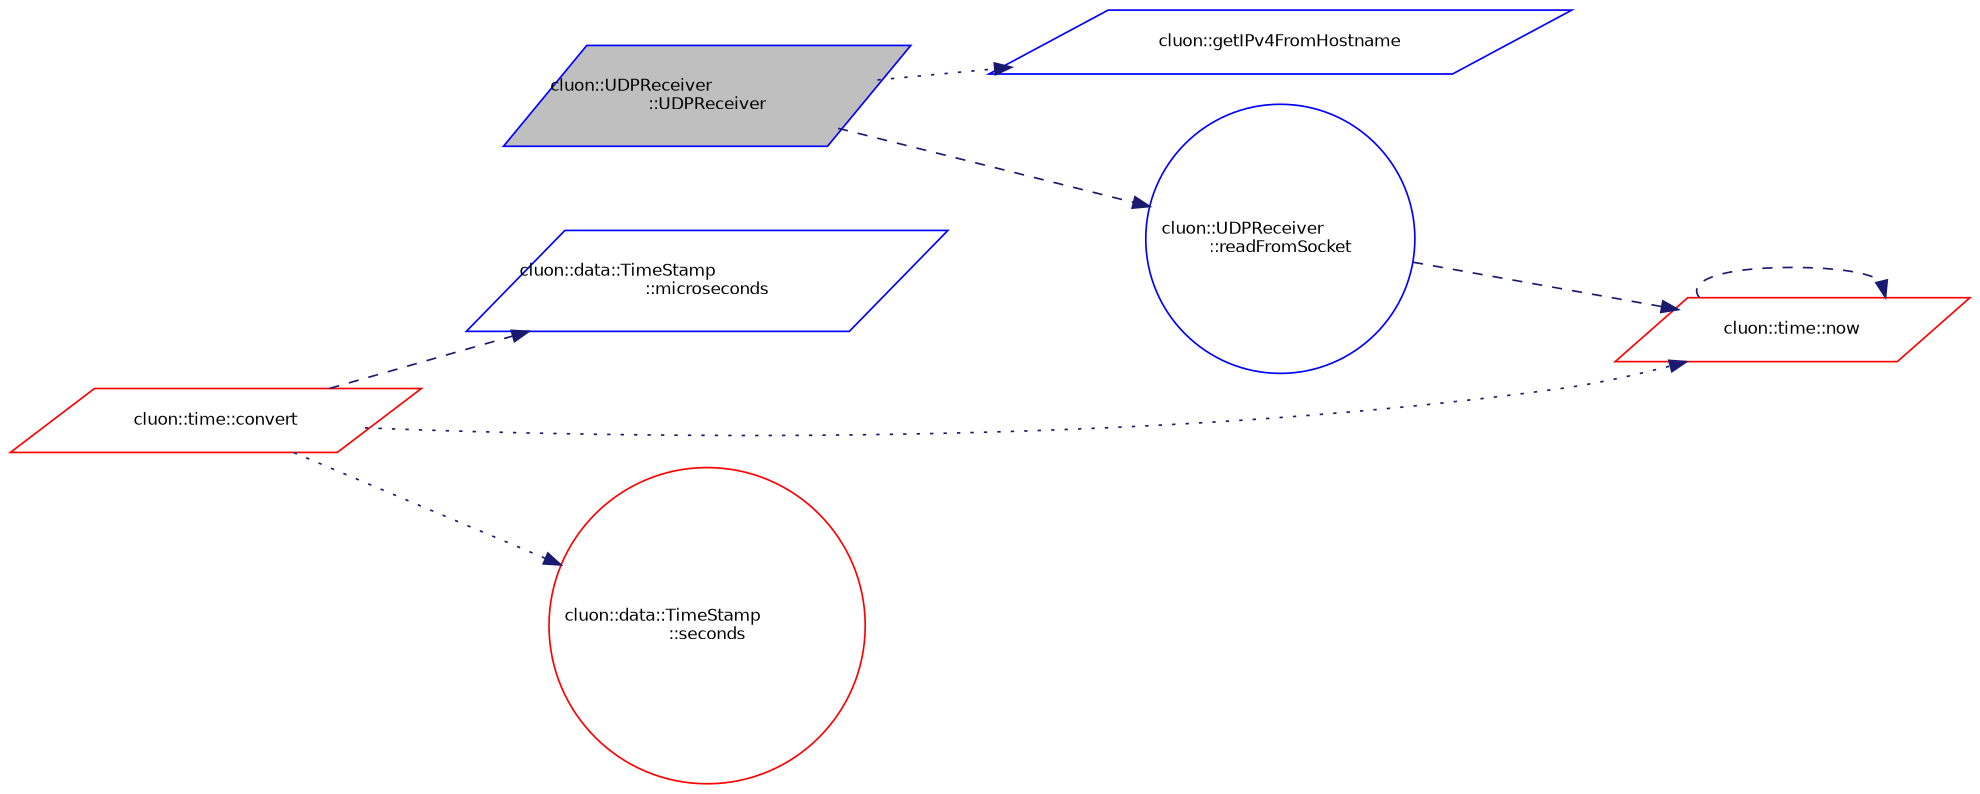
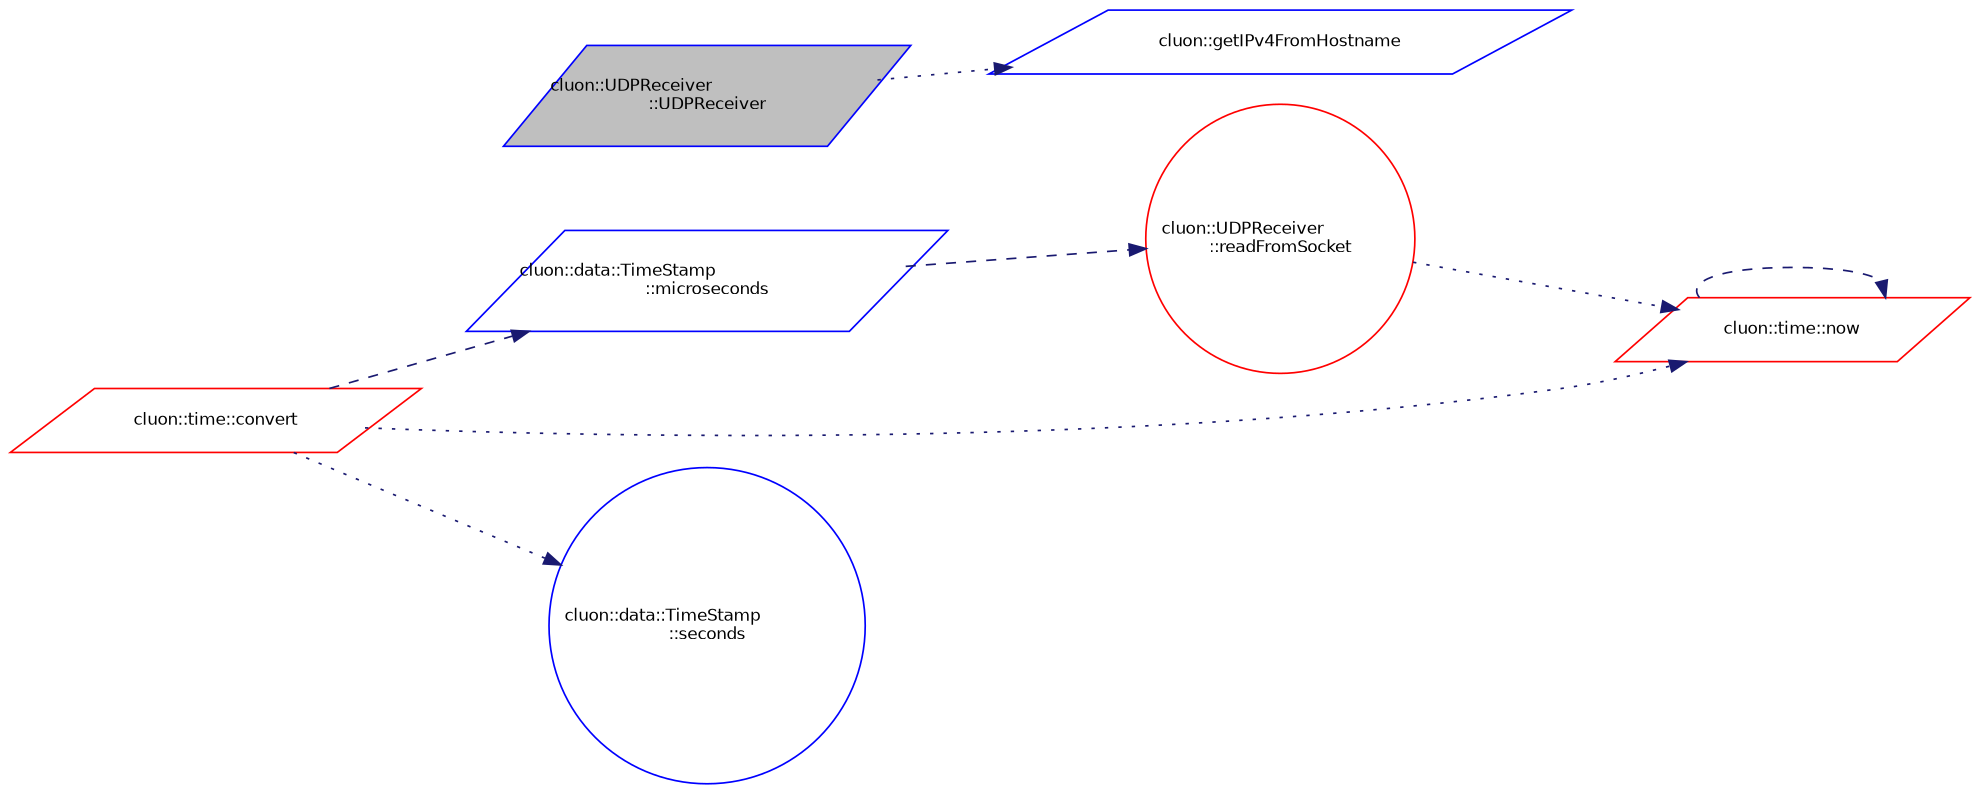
edge "cluon::UDPReceiver ::UDPReceiver" -> "cluon::UDPReceiver ::readFromSocket": now "cluon::data::TimeStamp ::microseconds" -> "cluon::UDPReceiver ::readFromSocket"
node "cluon::UDPReceiver ::readFromSocket": color blue -> red
edge "cluon::UDPReceiver ::readFromSocket" -> "cluon::time::now": style dashed -> dotted
node "cluon::data::TimeStamp ::seconds": color red -> blue
